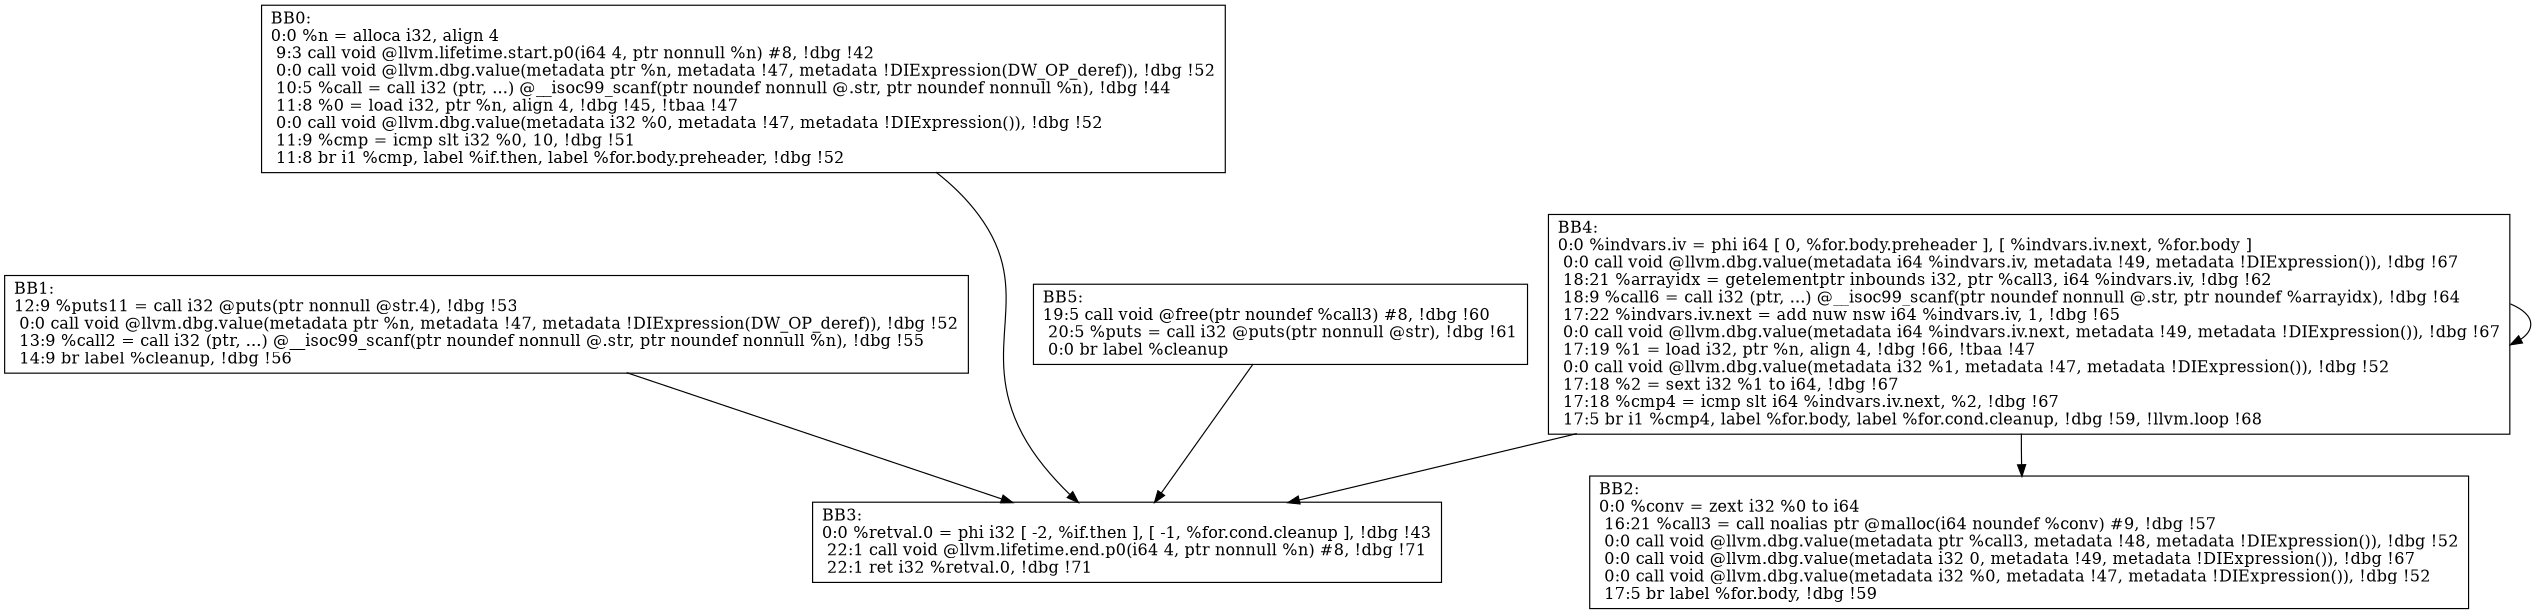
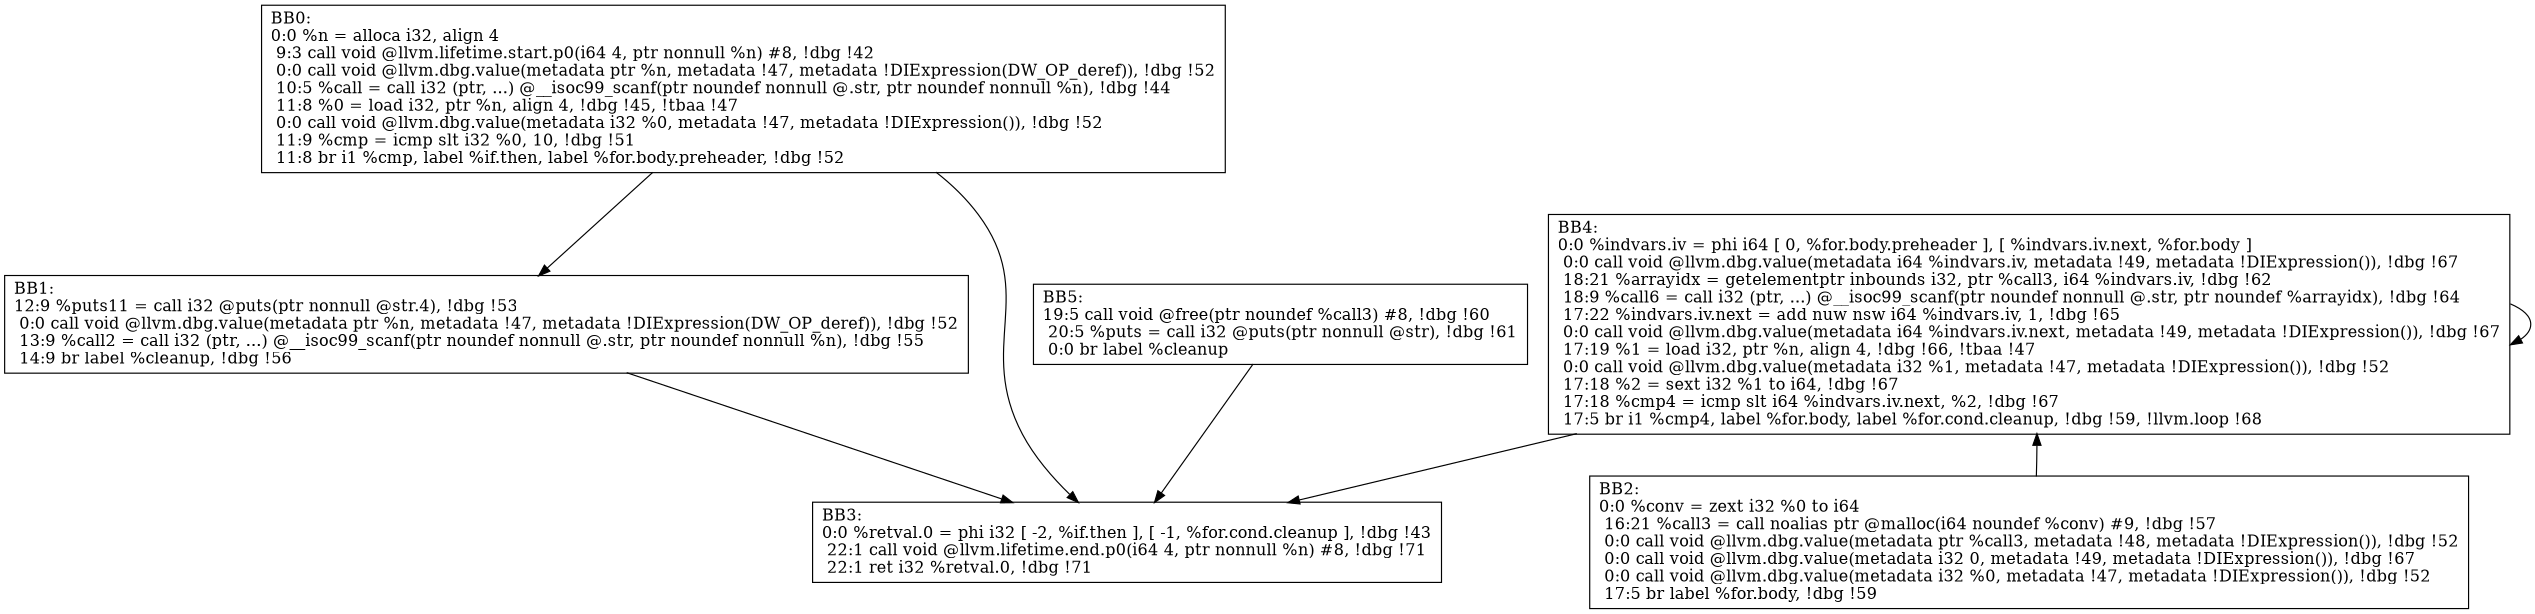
edge "BB0:" -> "BB1:": added
edge "BB4:" -> "BB2:": reversed
